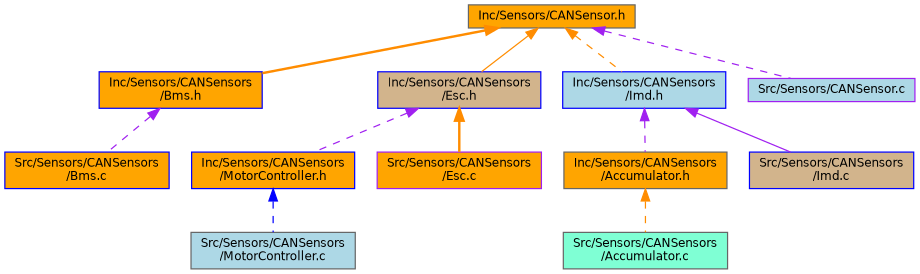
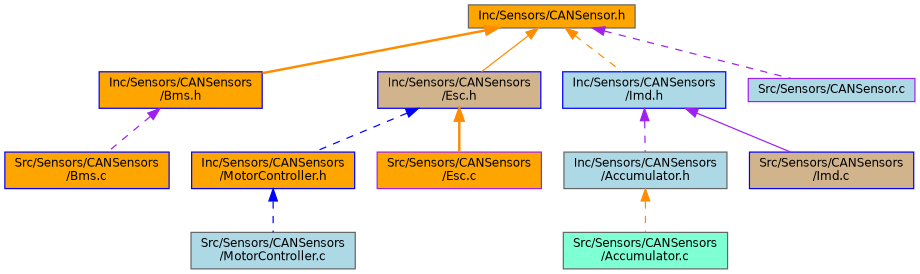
edge "Inc/Sensors/CANSensors /MotorController.h" -> "Inc/Sensors/CANSensors /Esc.h": color purple -> blue
node "Inc/Sensors/CANSensors /Accumulator.h": fillcolor orange -> lightblue
